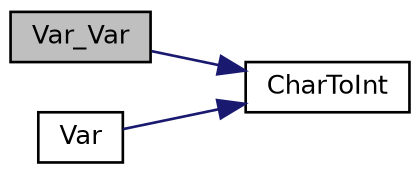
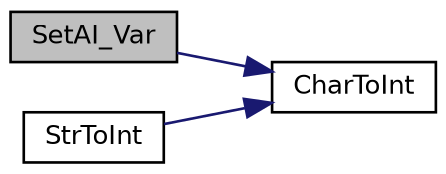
node "Var_Var": label "Var_Var" -> "SetAI_Var"
node "Var": label "Var" -> "StrToInt"
